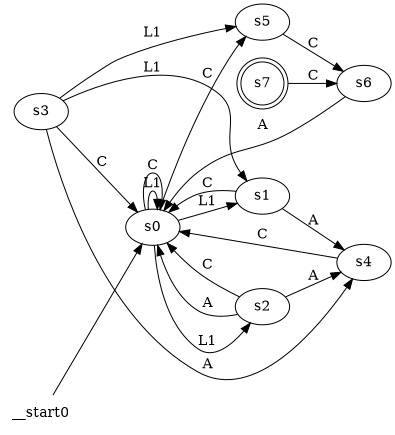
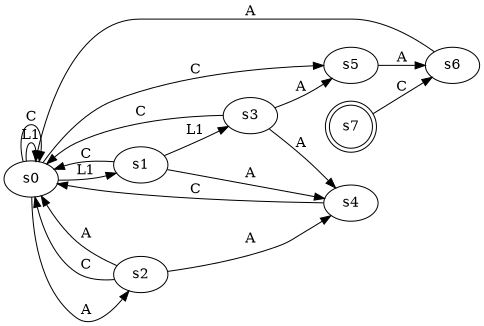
edge "s3" -> "s5": label "L1" -> "A"
edge "s5" -> "s6": label "C" -> "A"
edge "s3" -> "s1": reversed
edge "s0" -> "s2": label "L1" -> "A"
node "__start0": removed
